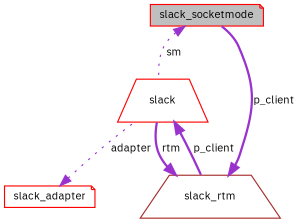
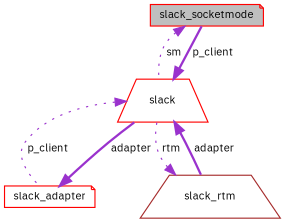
edge "slack_socketmode" -> "slack_rtm": now "slack_socketmode" -> "slack"
edge "slack_adapter" -> "slack": added, label "p_client"
edge "slack" -> "slack_rtm": style bold -> dotted
edge "slack" -> "slack_adapter": style dotted -> bold
edge "slack_rtm" -> "slack": label " p_client" -> " adapter"
